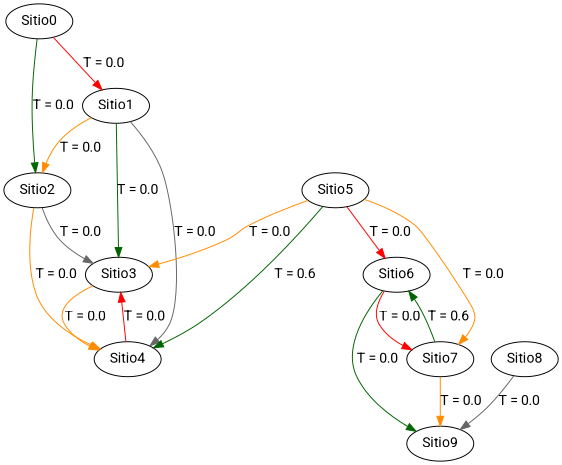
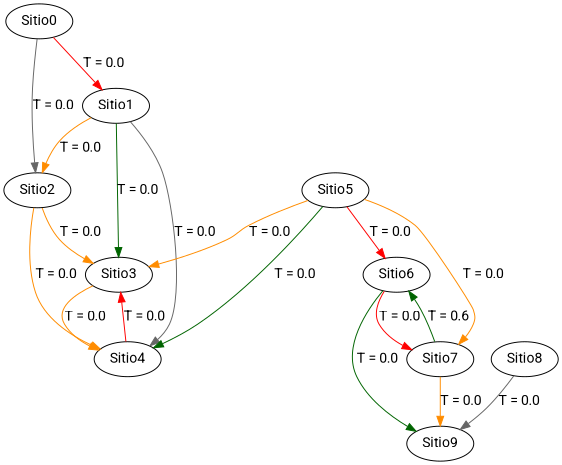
edge "Sitio0" -> "Sitio2": color darkgreen -> gray40
edge "Sitio2" -> "Sitio3": color gray40 -> darkorange
edge "Sitio5" -> "Sitio4": label "T = 0.6" -> "T = 0.0"
